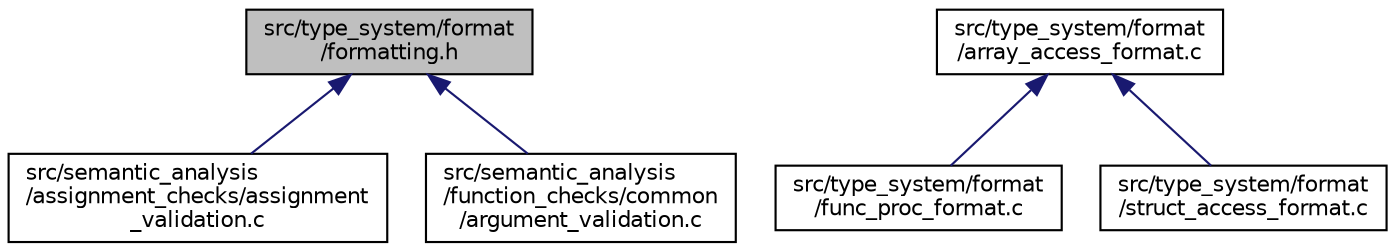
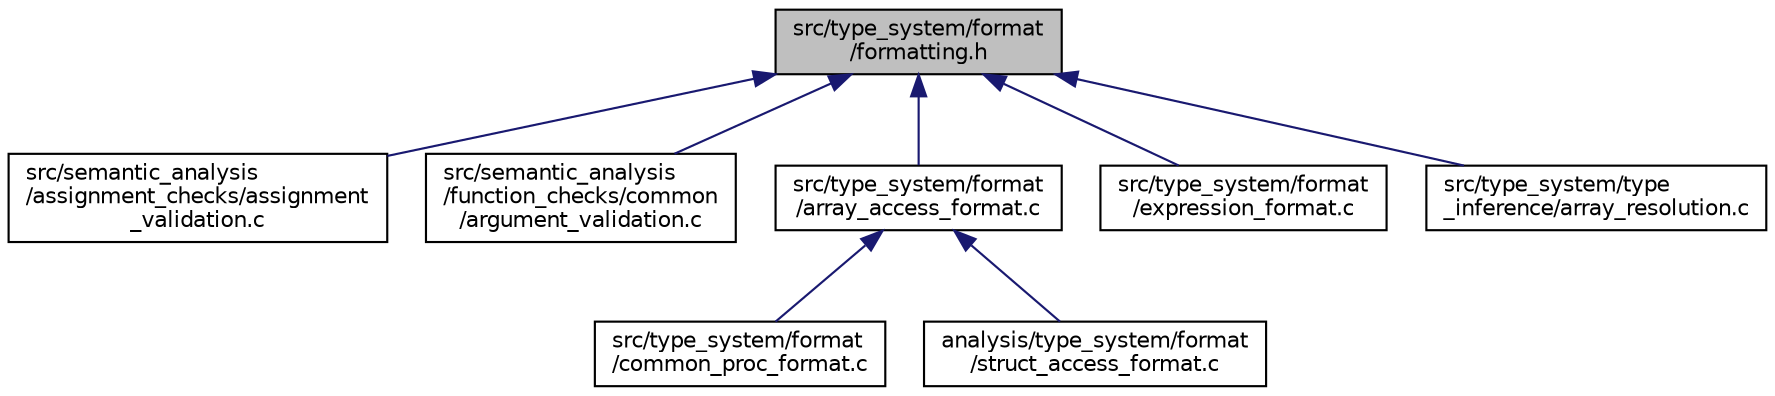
edge "src/type_system/format /array_access_format.c" -> "src/type_system/format /formatting.h": added
node "src/type_system/format /func_proc_format.c": label "src/type_system/format /func_proc_format.c" -> "src/type_system/format /common_proc_format.c"
node "src/type_system/format /expression_format.c": added
node "src/type_system/format /struct_access_format.c": label "src/type_system/format /struct_access_format.c" -> "analysis/type_system/format /struct_access_format.c"
node "src/type_system/type _inference/array_resolution.c": added
